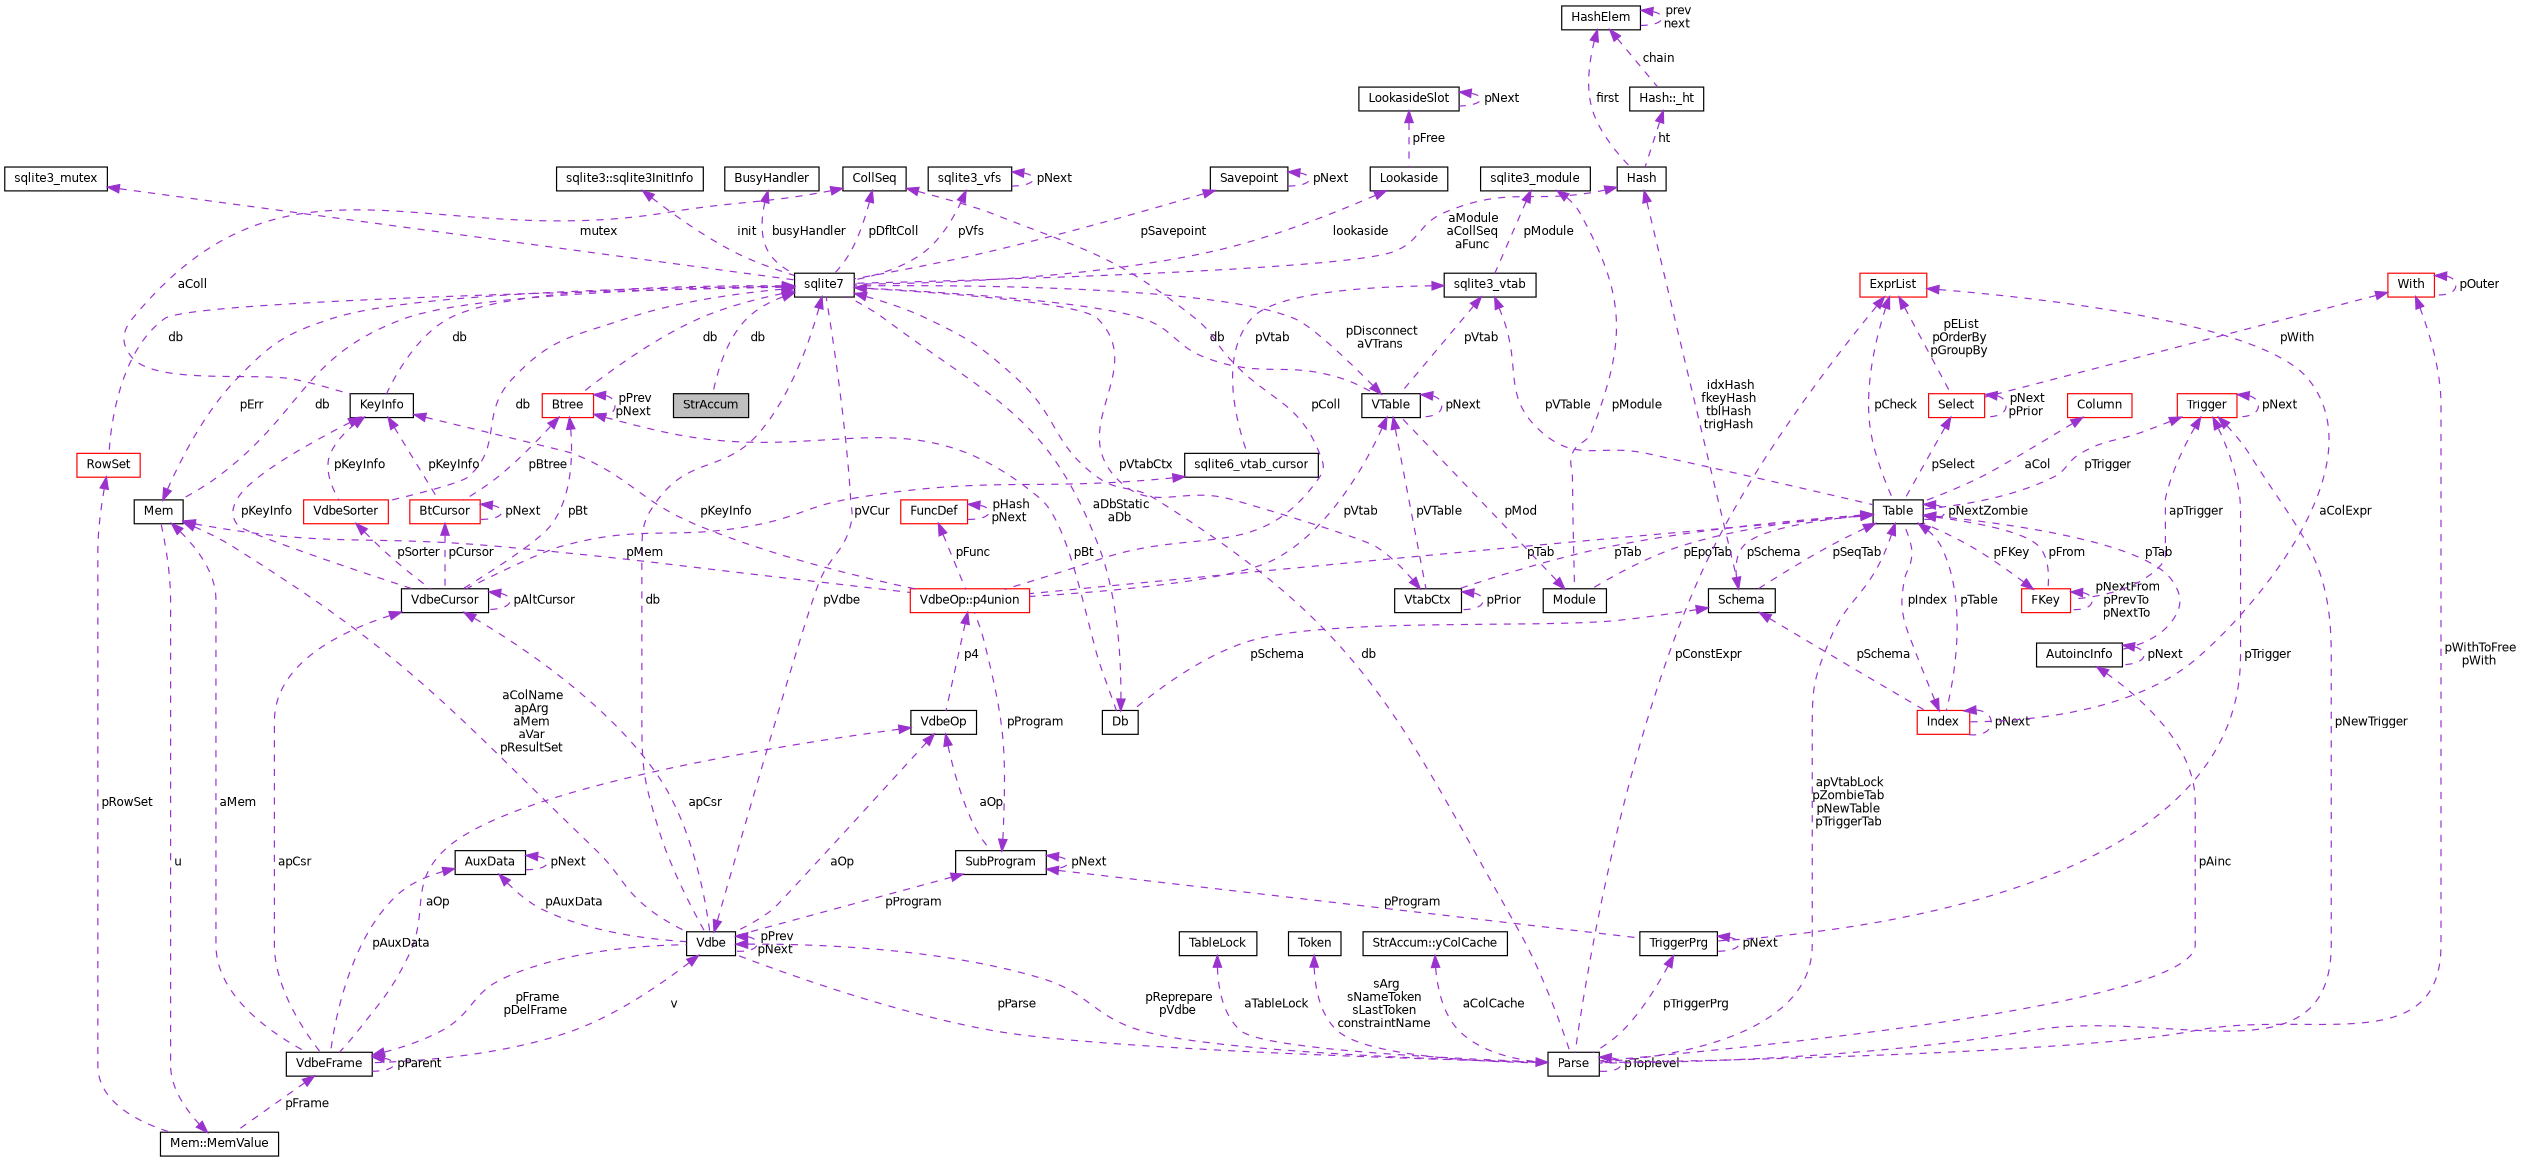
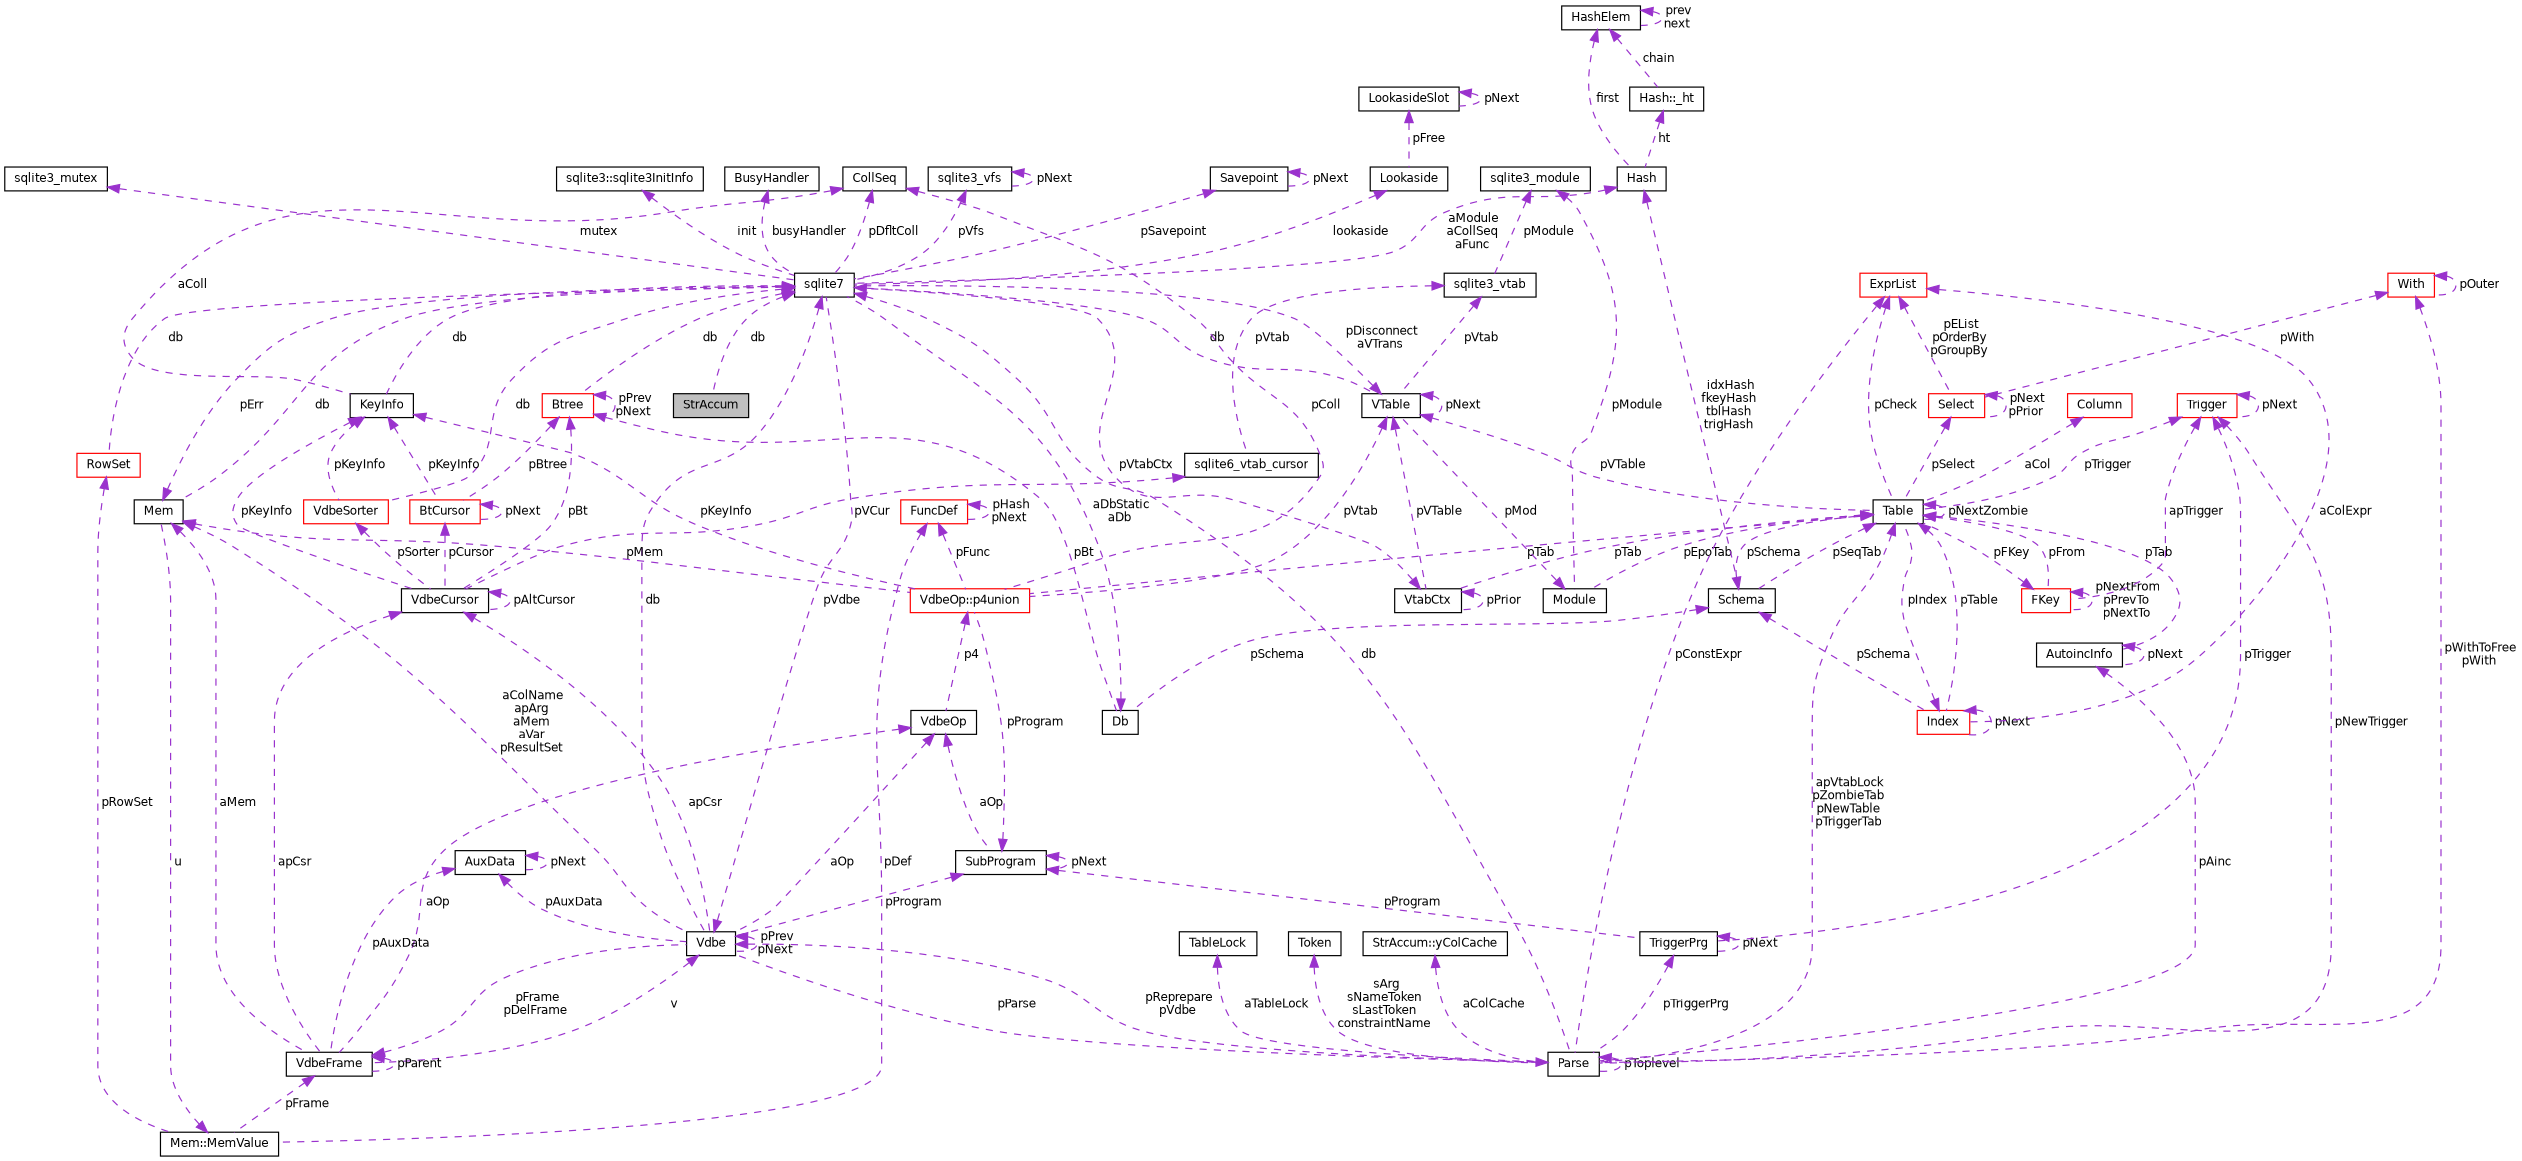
edge "Table" -> "sqlite3_vtab": now "Table" -> "VTable"
edge "Mem::MemValue" -> "FuncDef": added, label "pDef"
